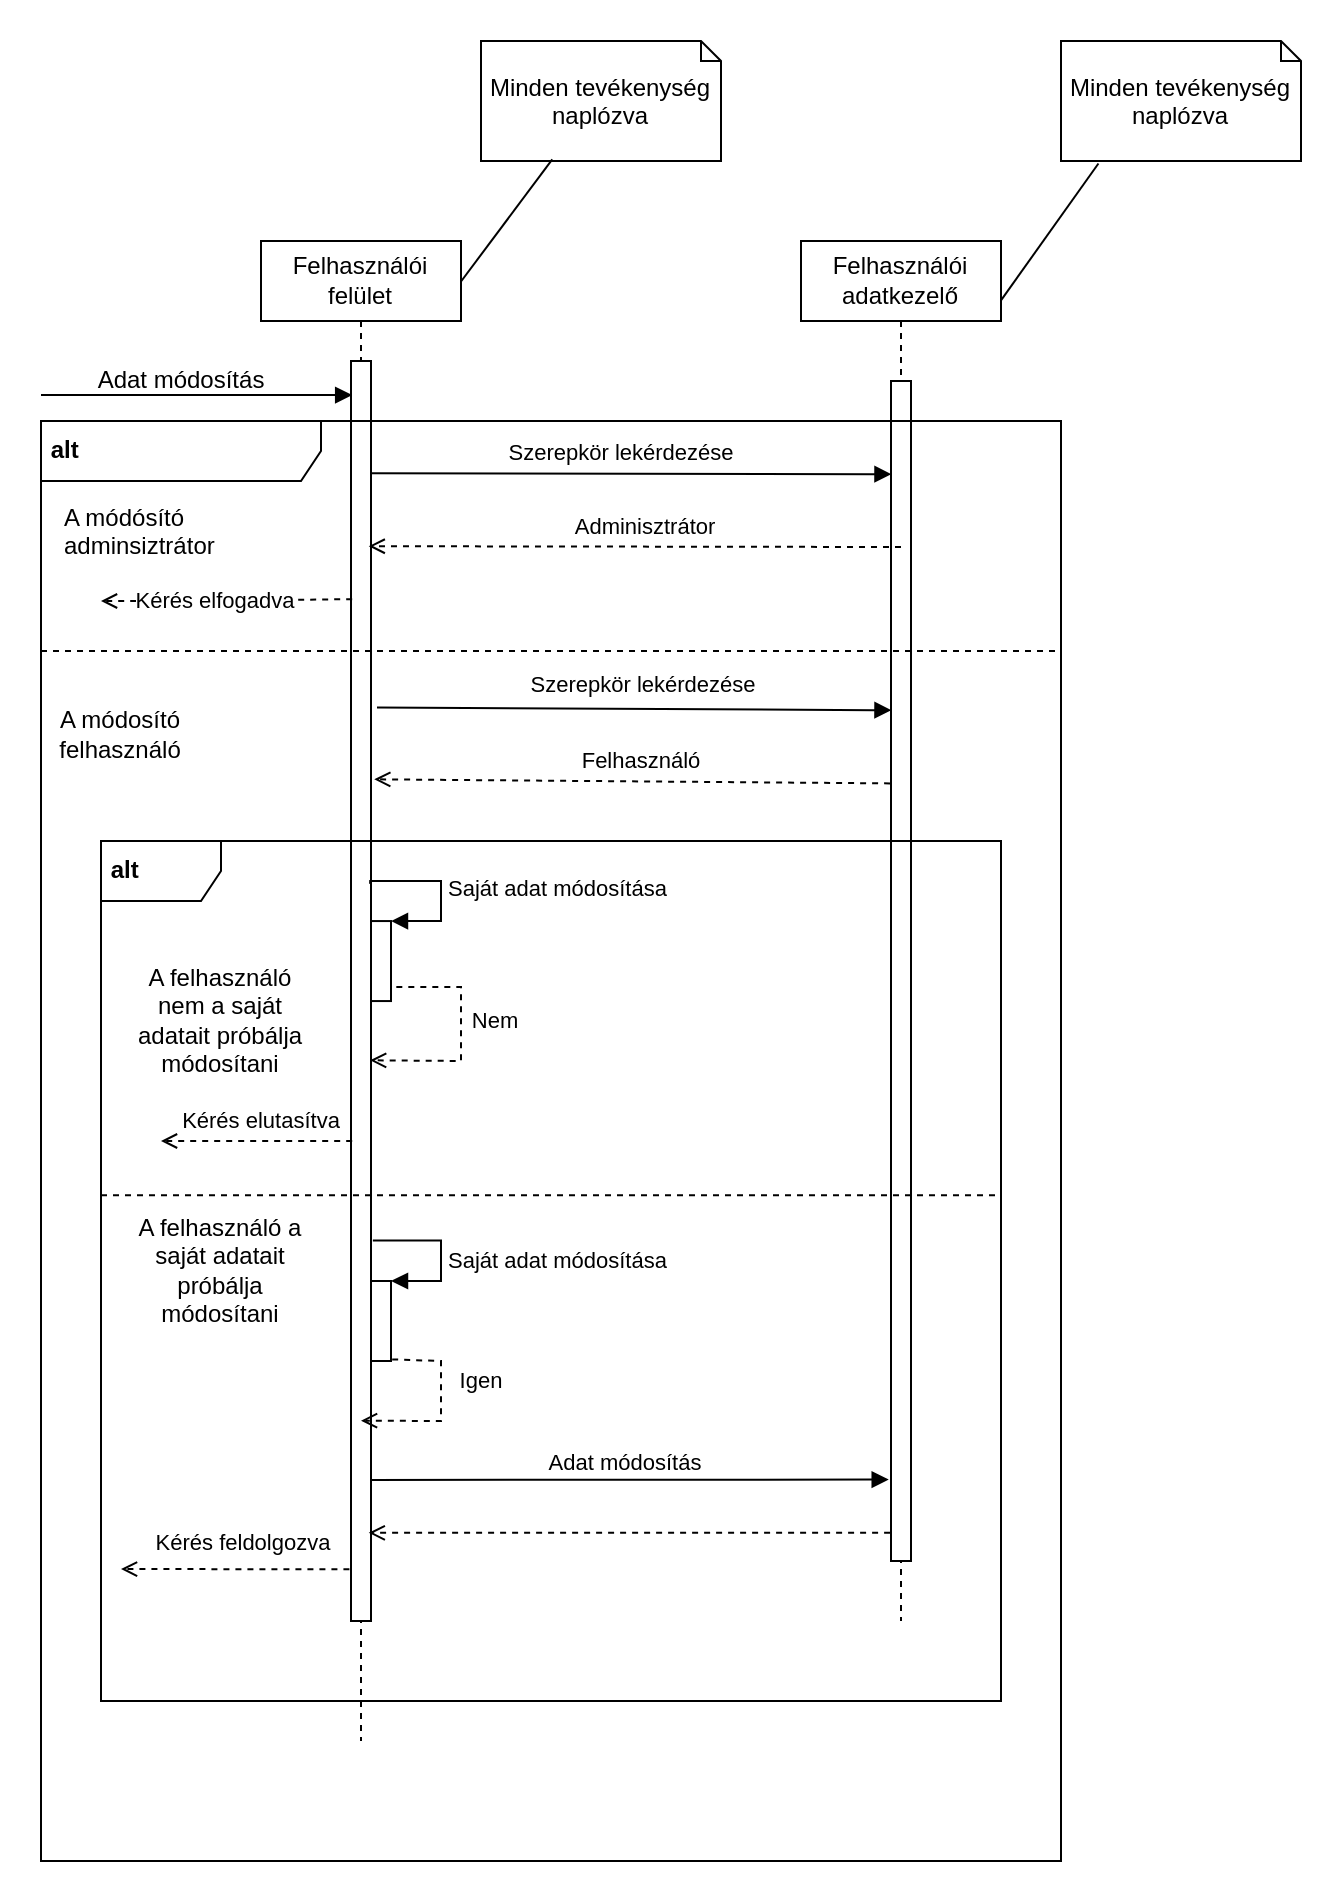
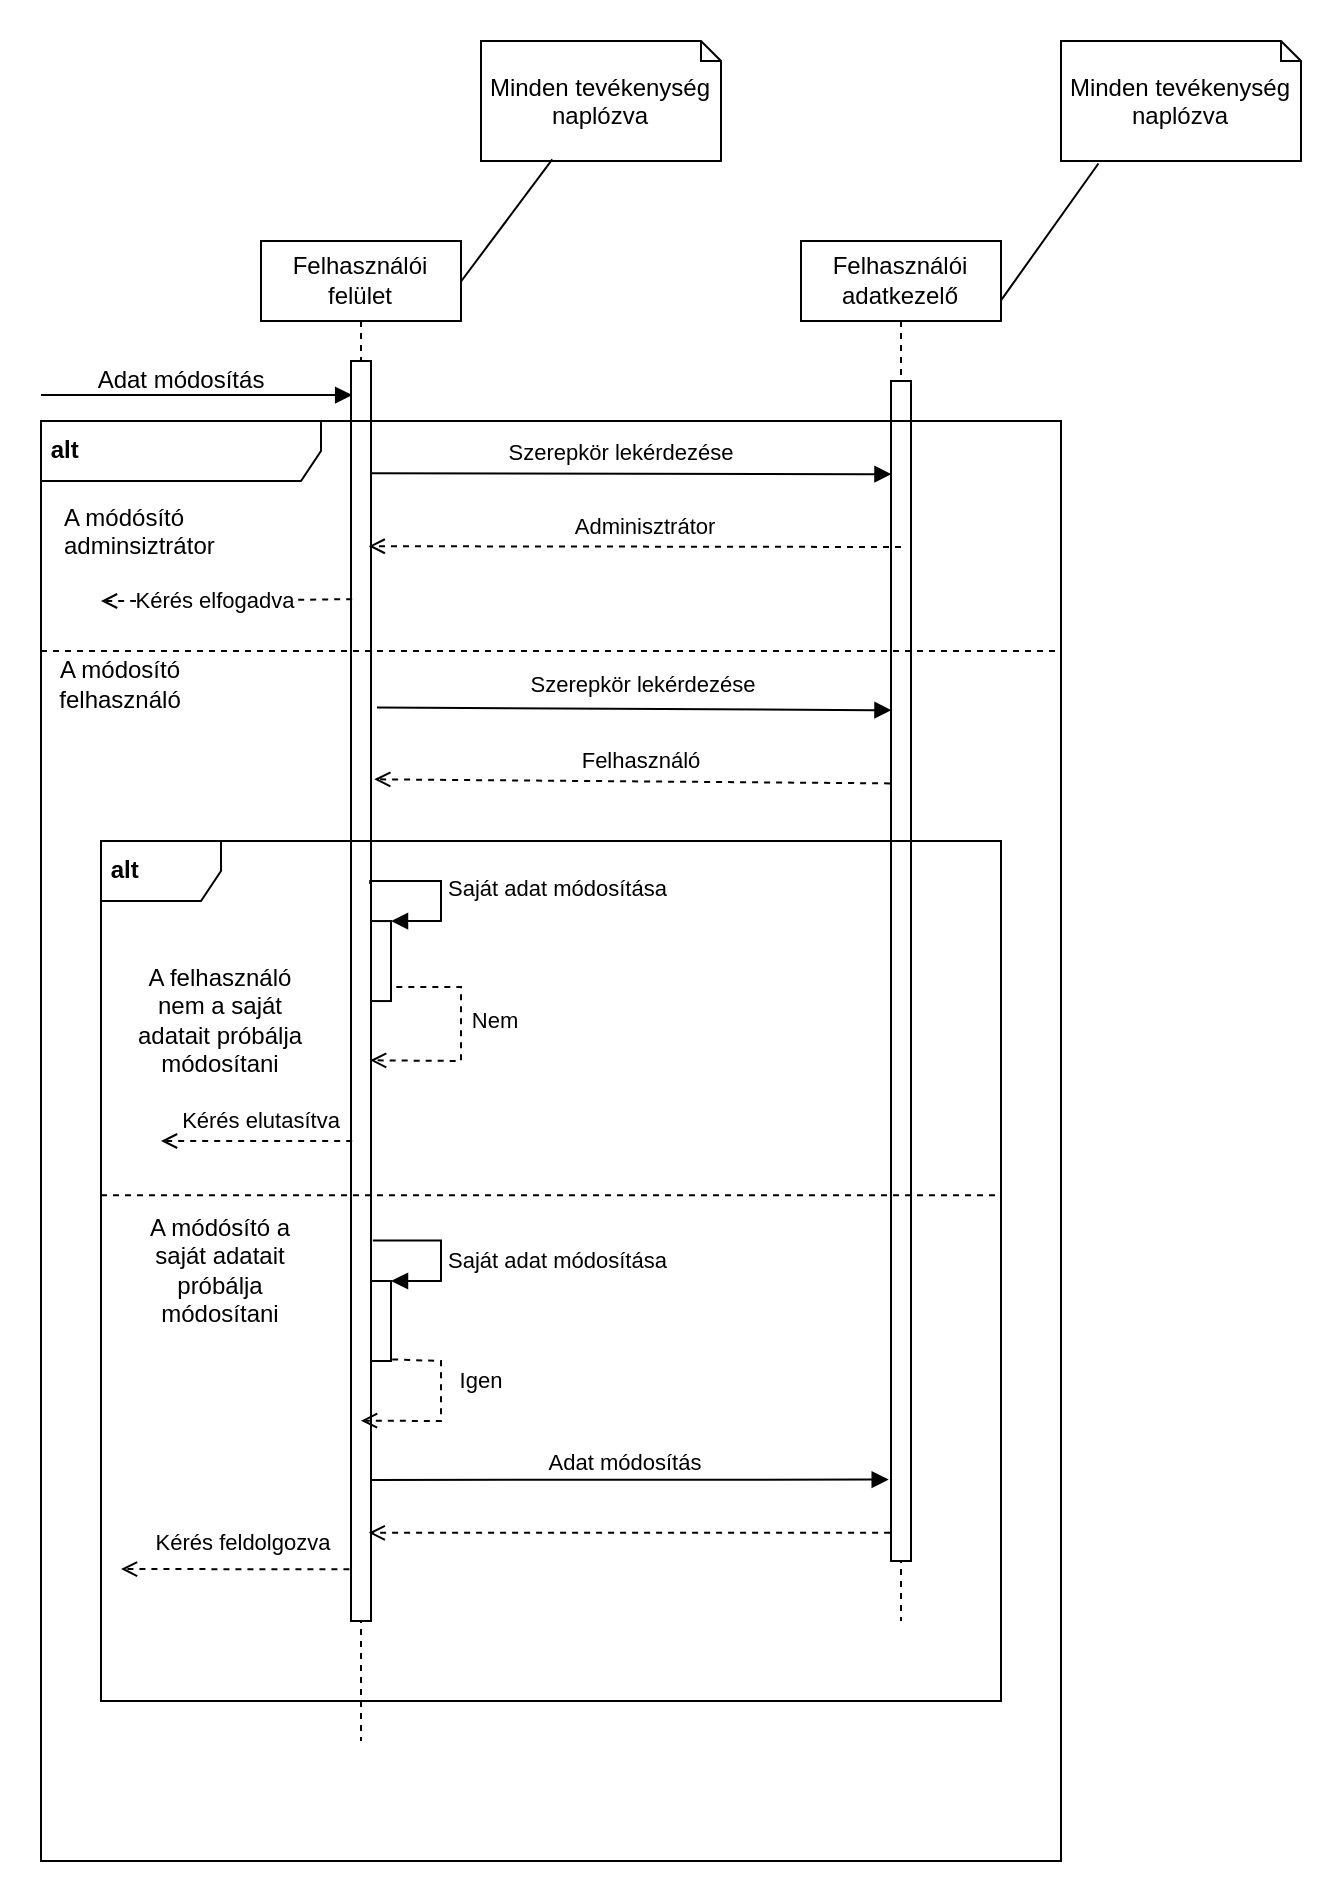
node "A módosító felhasználó": moved (121, 734) -> (121, 684)
node "A felhasználó a saját adatait próbálja módosítani": label "A felhasználó a saját adatait próbálja módosítani" -> "A módósító a saját adatait próbálja módosítani"
